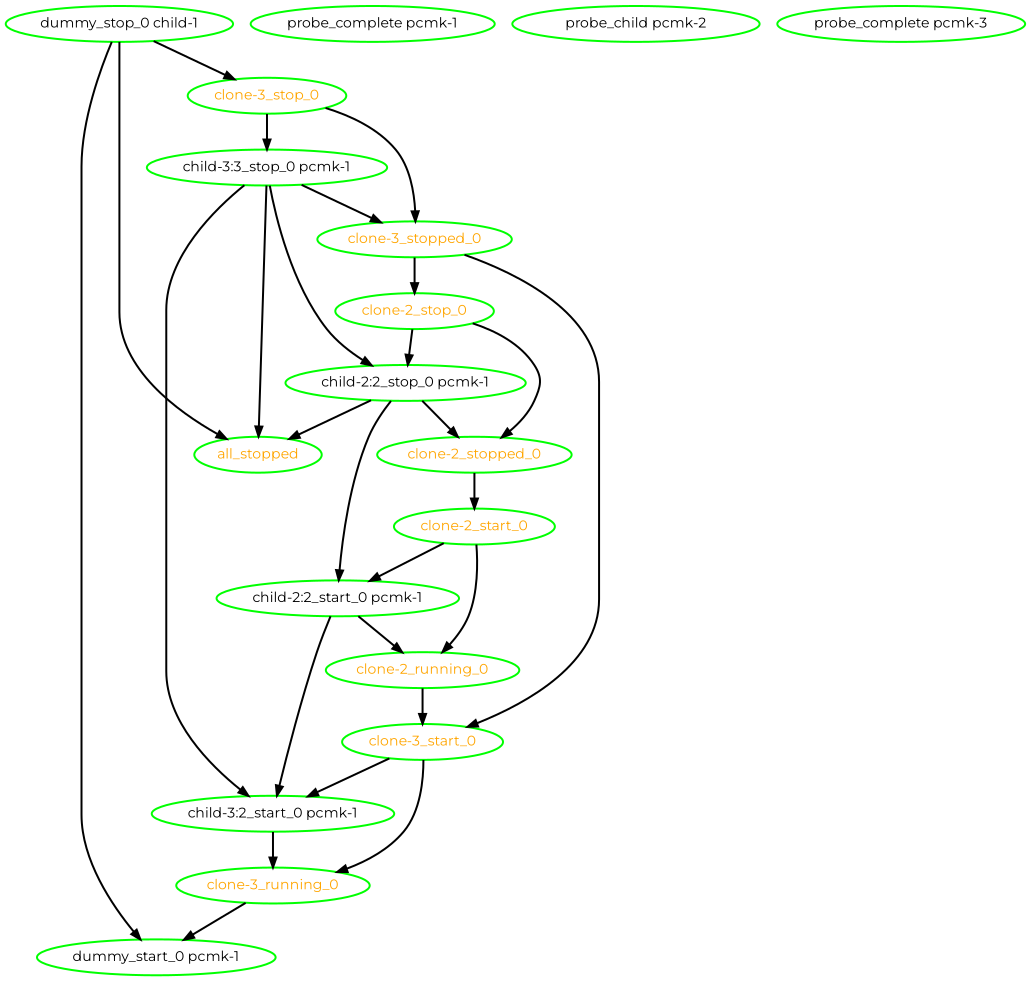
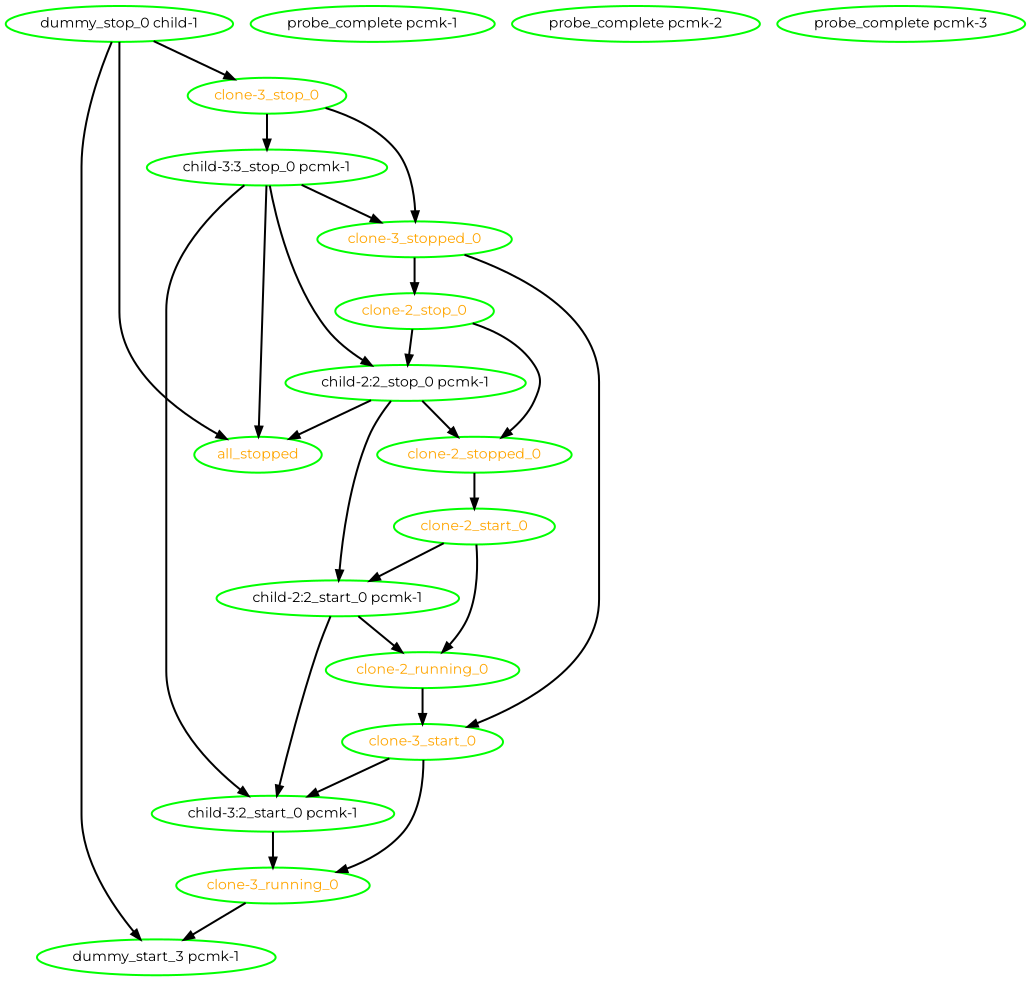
node "probe_child pcmk-2": label "probe_child pcmk-2" -> "probe_complete pcmk-2"
node "dummy_start_0 pcmk-1": label "dummy_start_0 pcmk-1" -> "dummy_start_3 pcmk-1"
